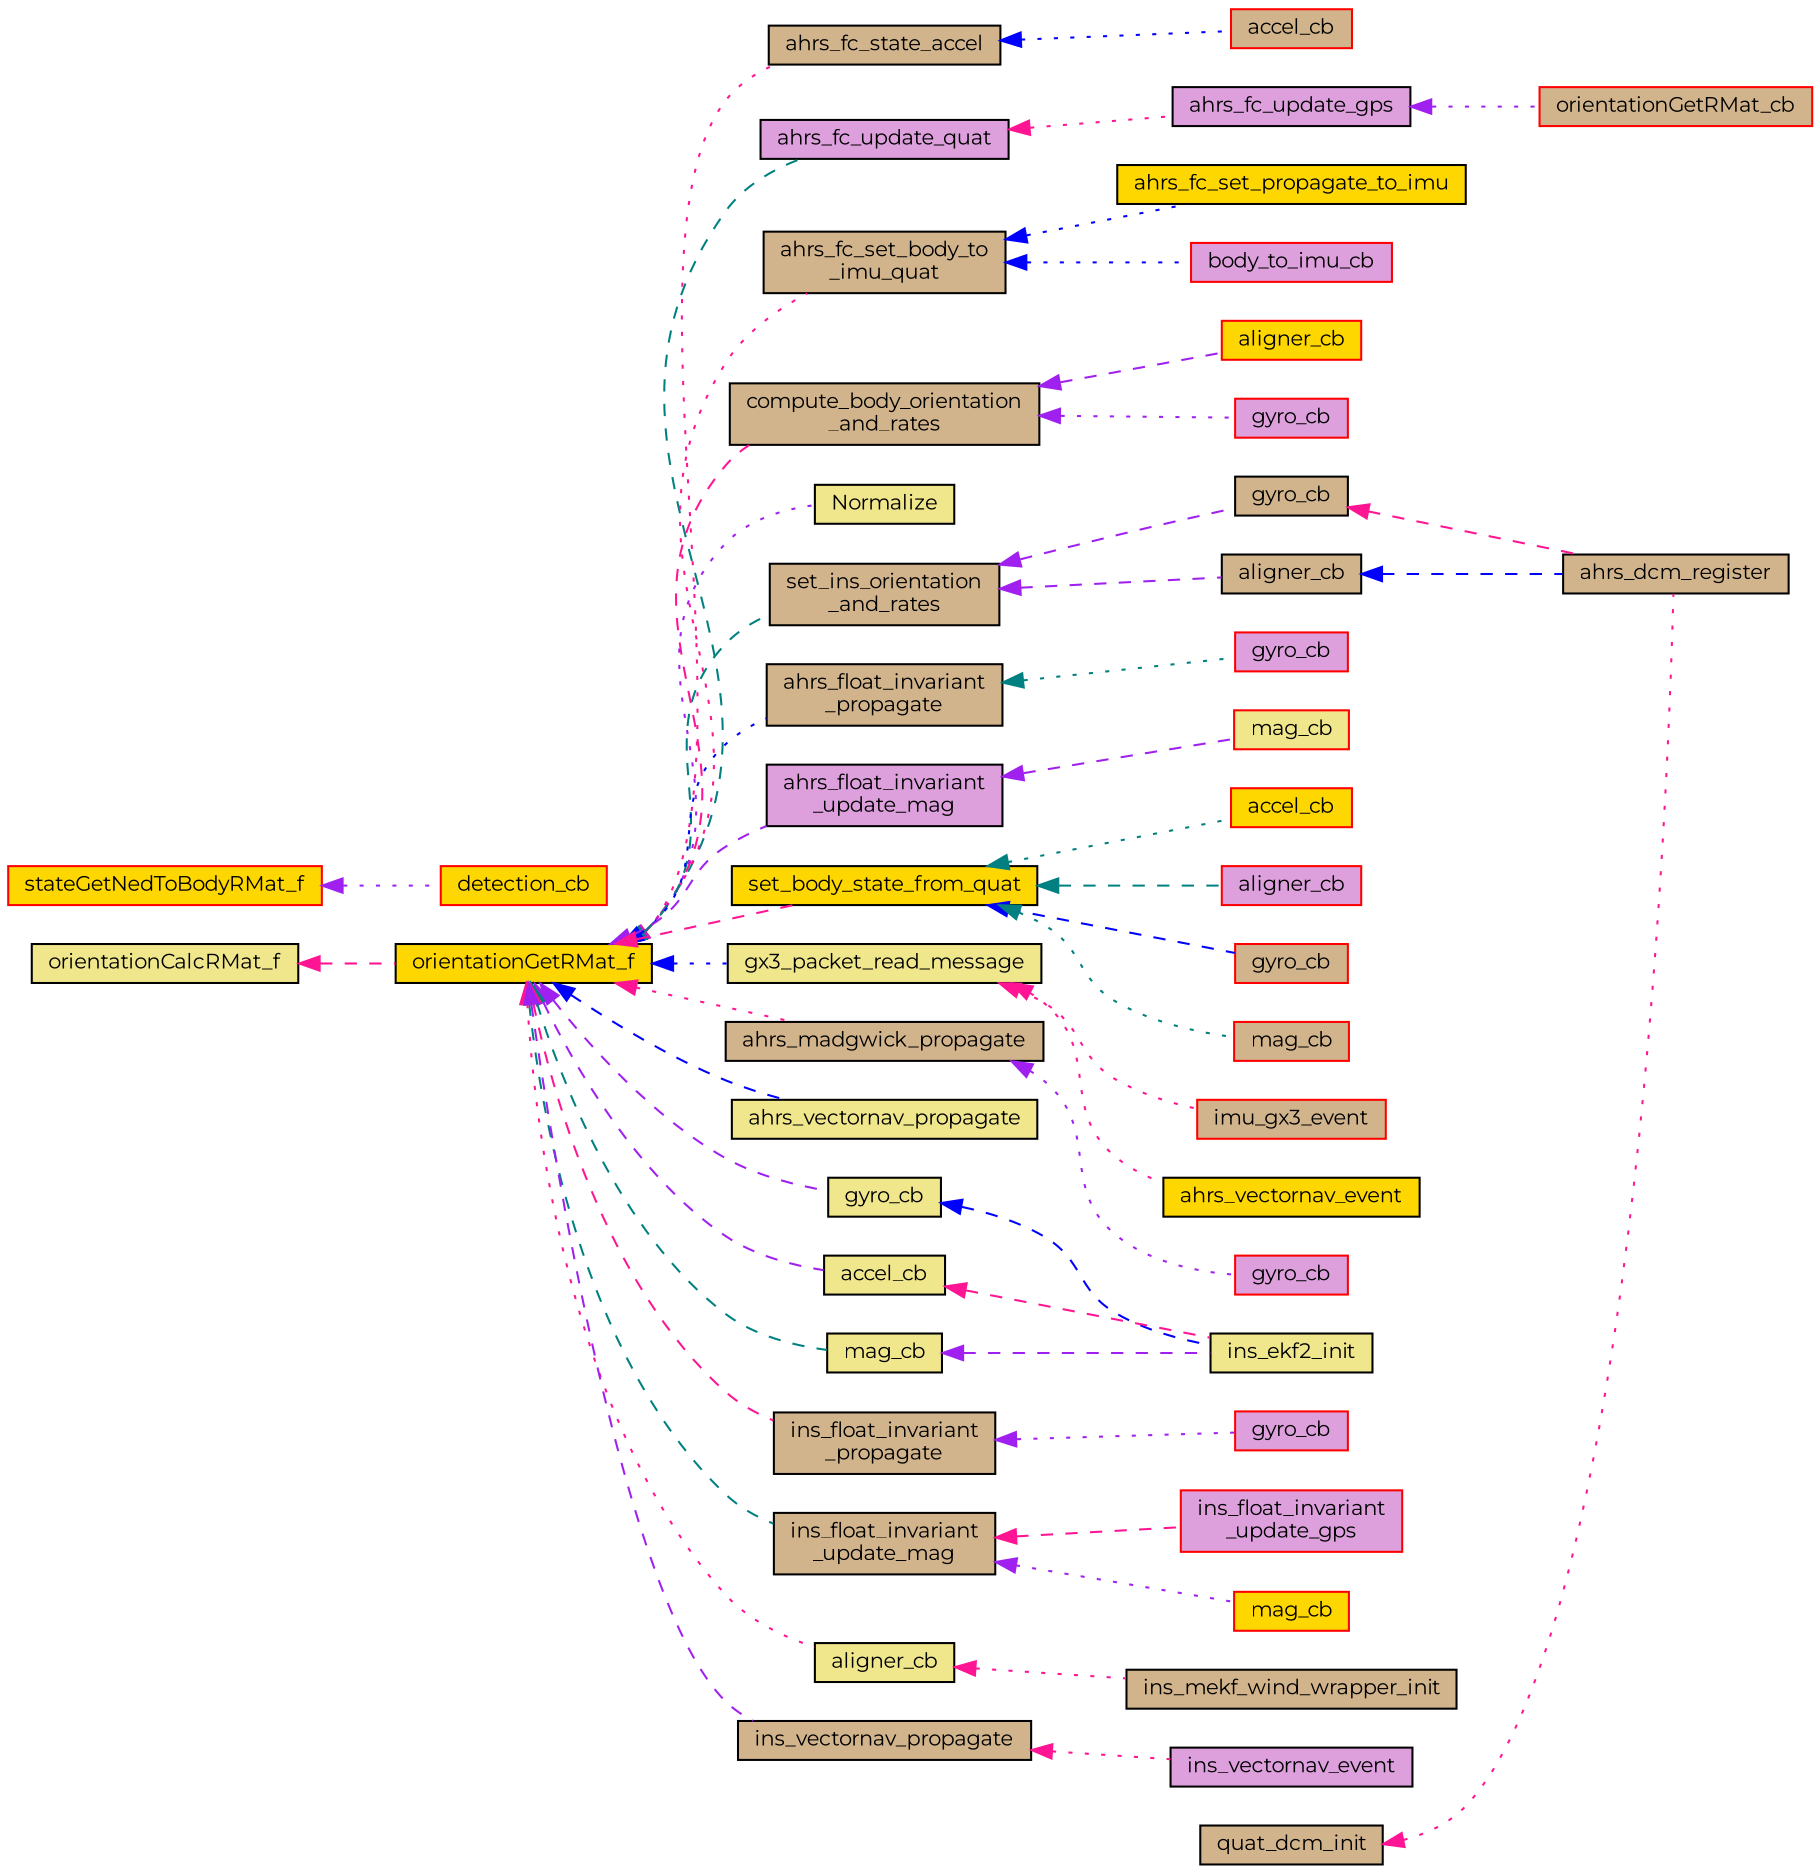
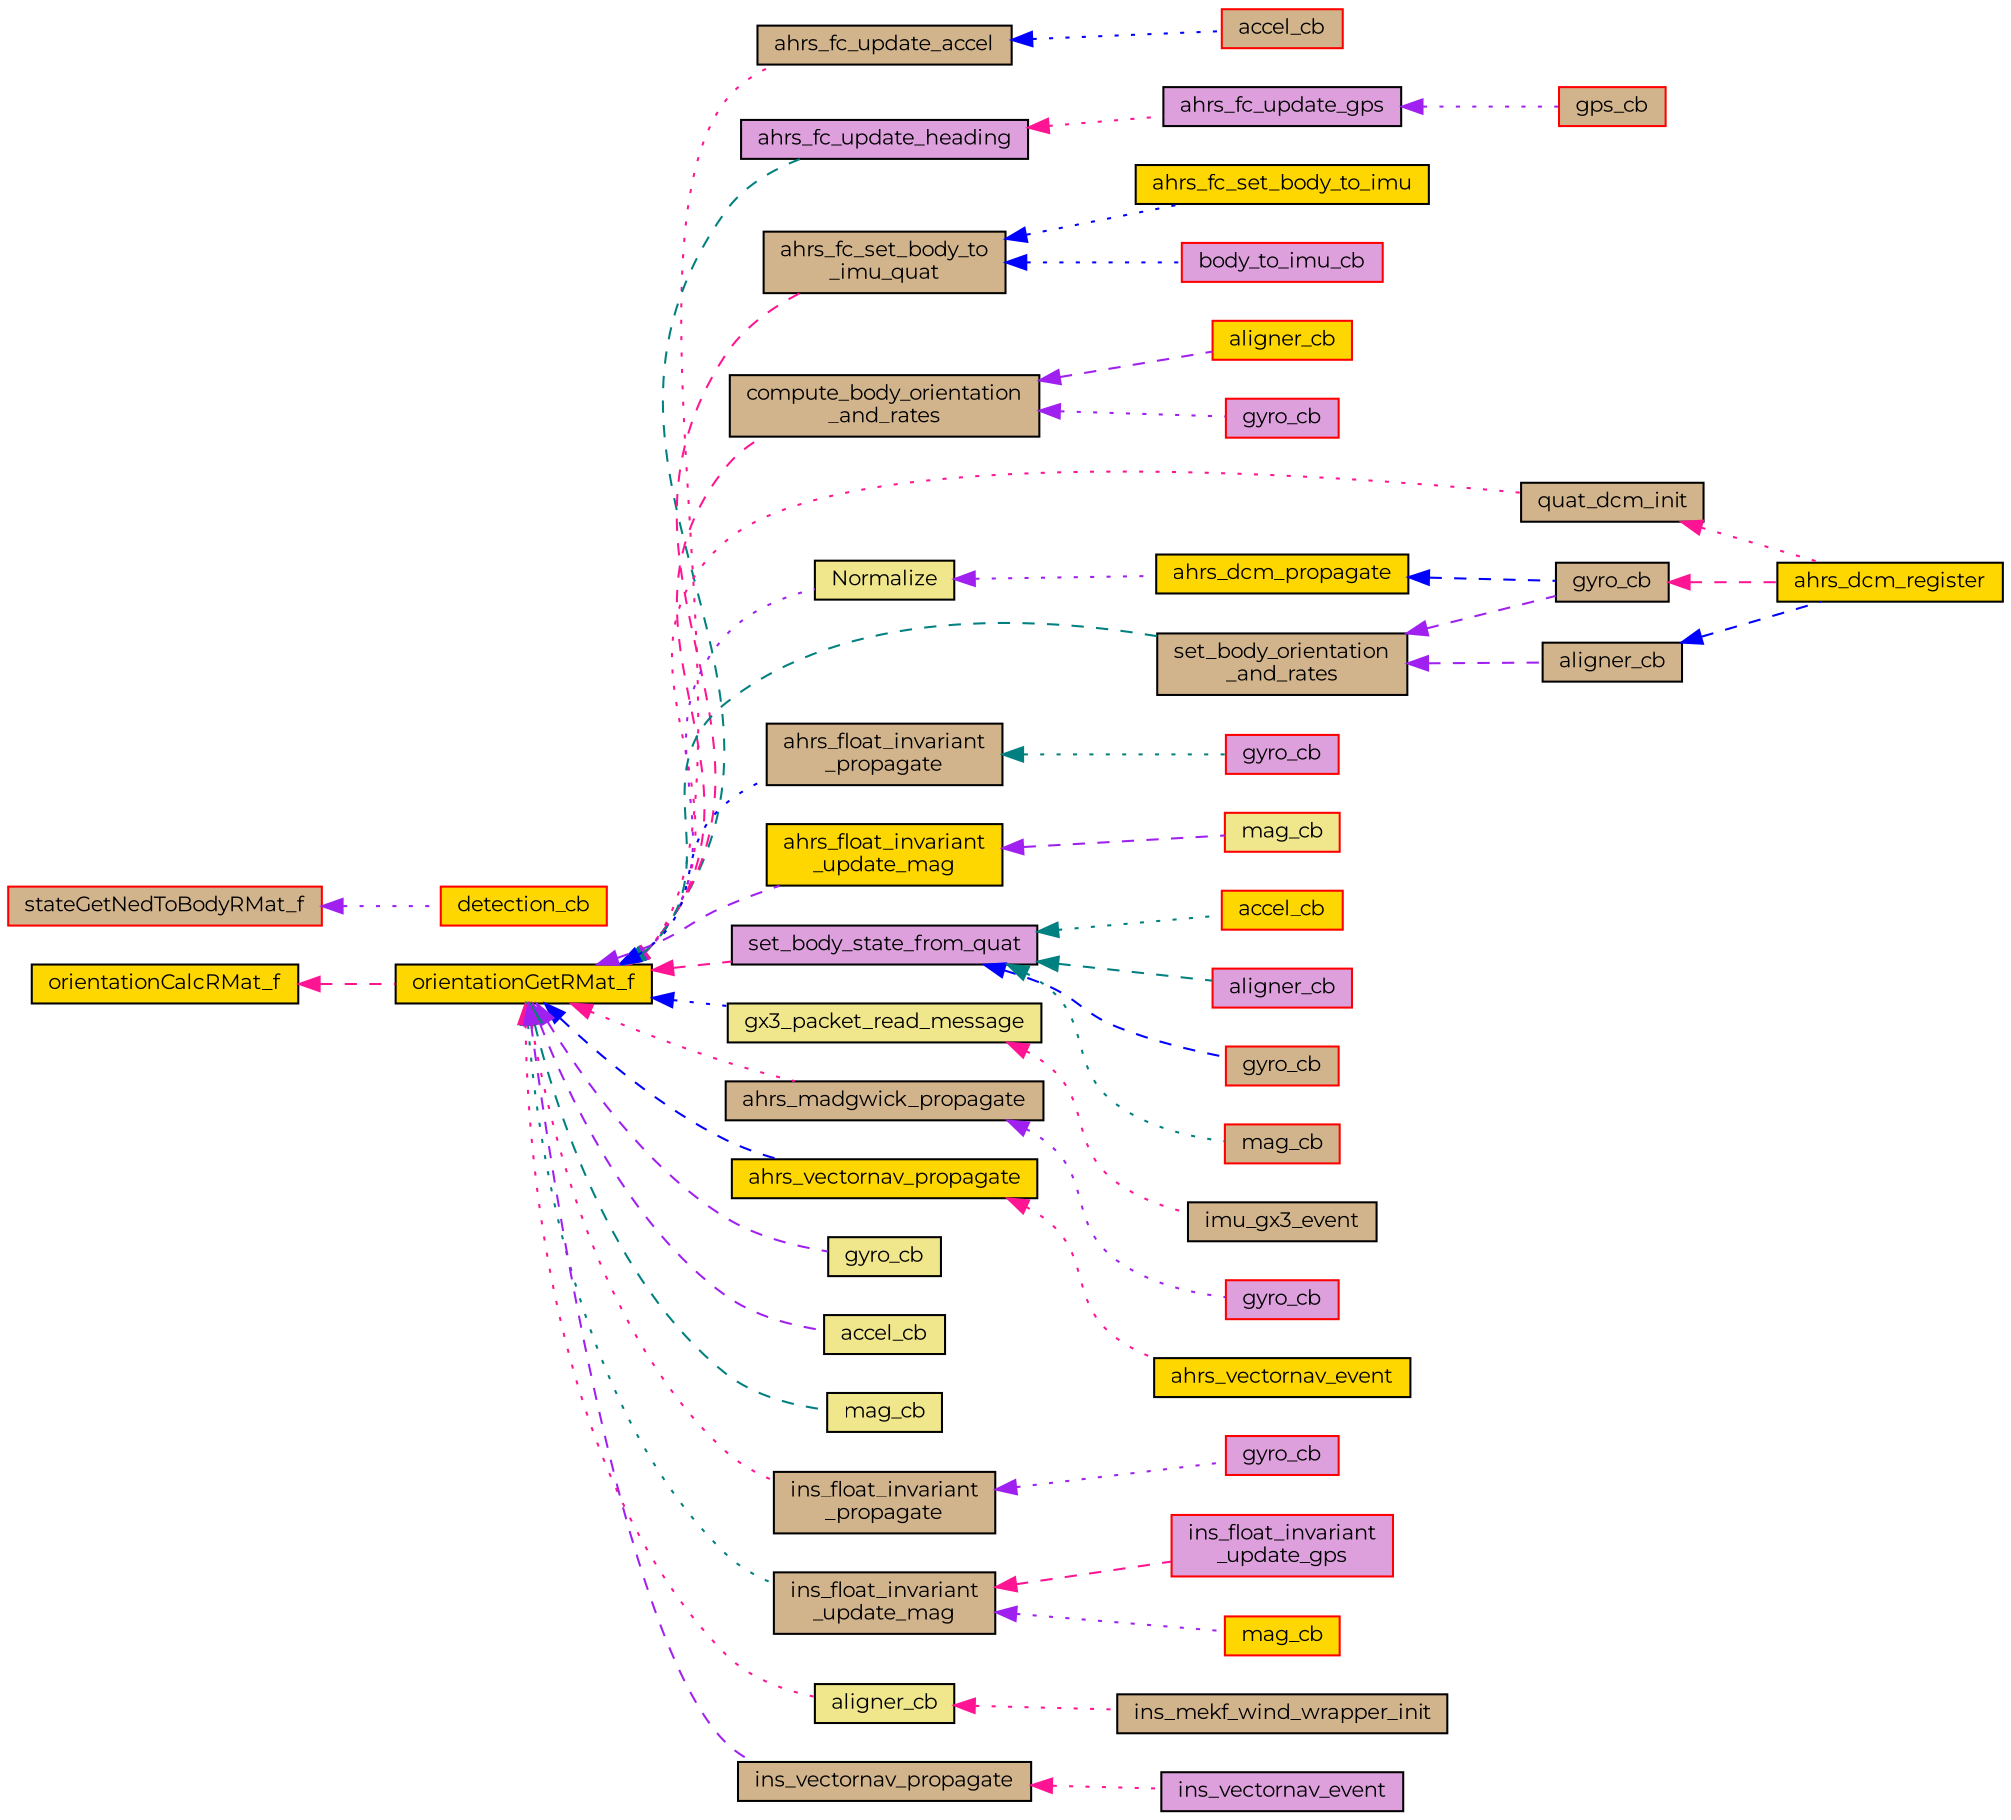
node "ahrs_fc_state_accel": label "ahrs_fc_state_accel" -> "ahrs_fc_update_accel"
node "orientationGetRMat_cb": label "orientationGetRMat_cb" -> "gps_cb"
node "ahrs_fc_update_quat": label "ahrs_fc_update_quat" -> "ahrs_fc_update_heading"
node "ahrs_fc_set_propagate_to_imu": label "ahrs_fc_set_propagate_to_imu" -> "ahrs_fc_set_body_to_imu"
edge "quat_dcm_init" -> "orientationGetRMat_f": added
node "ahrs_dcm_propagate": added
node "ahrs_dcm_register": fillcolor tan -> gold
node "set_ins_orientation _and_rates": label "set_ins_orientation _and_rates" -> "set_body_orientation _and_rates"
edge "ahrs_fc_set_body_to _imu_quat" -> "orientationGetRMat_f": style dotted -> dashed
node "ahrs_float_invariant _update_mag": fillcolor plum -> gold
node "stateGetNedToBodyRMat_f": fillcolor gold -> tan
node "set_body_state_from_quat": fillcolor gold -> plum
node "orientationCalcRMat_f": fillcolor khaki -> gold
edge "ahrs_vectornav_event" -> "gx3_packet_read_message": now "ahrs_vectornav_event" -> "ahrs_vectornav_propagate"
node "ahrs_vectornav_propagate": fillcolor khaki -> gold
node "imu_gx3_event": color red -> black
edge "ins_float_invariant _propagate" -> "orientationGetRMat_f": style dashed -> dotted
edge "ins_float_invariant _update_mag" -> "orientationGetRMat_f": style dashed -> dotted
node "ins_ekf2_init": removed
